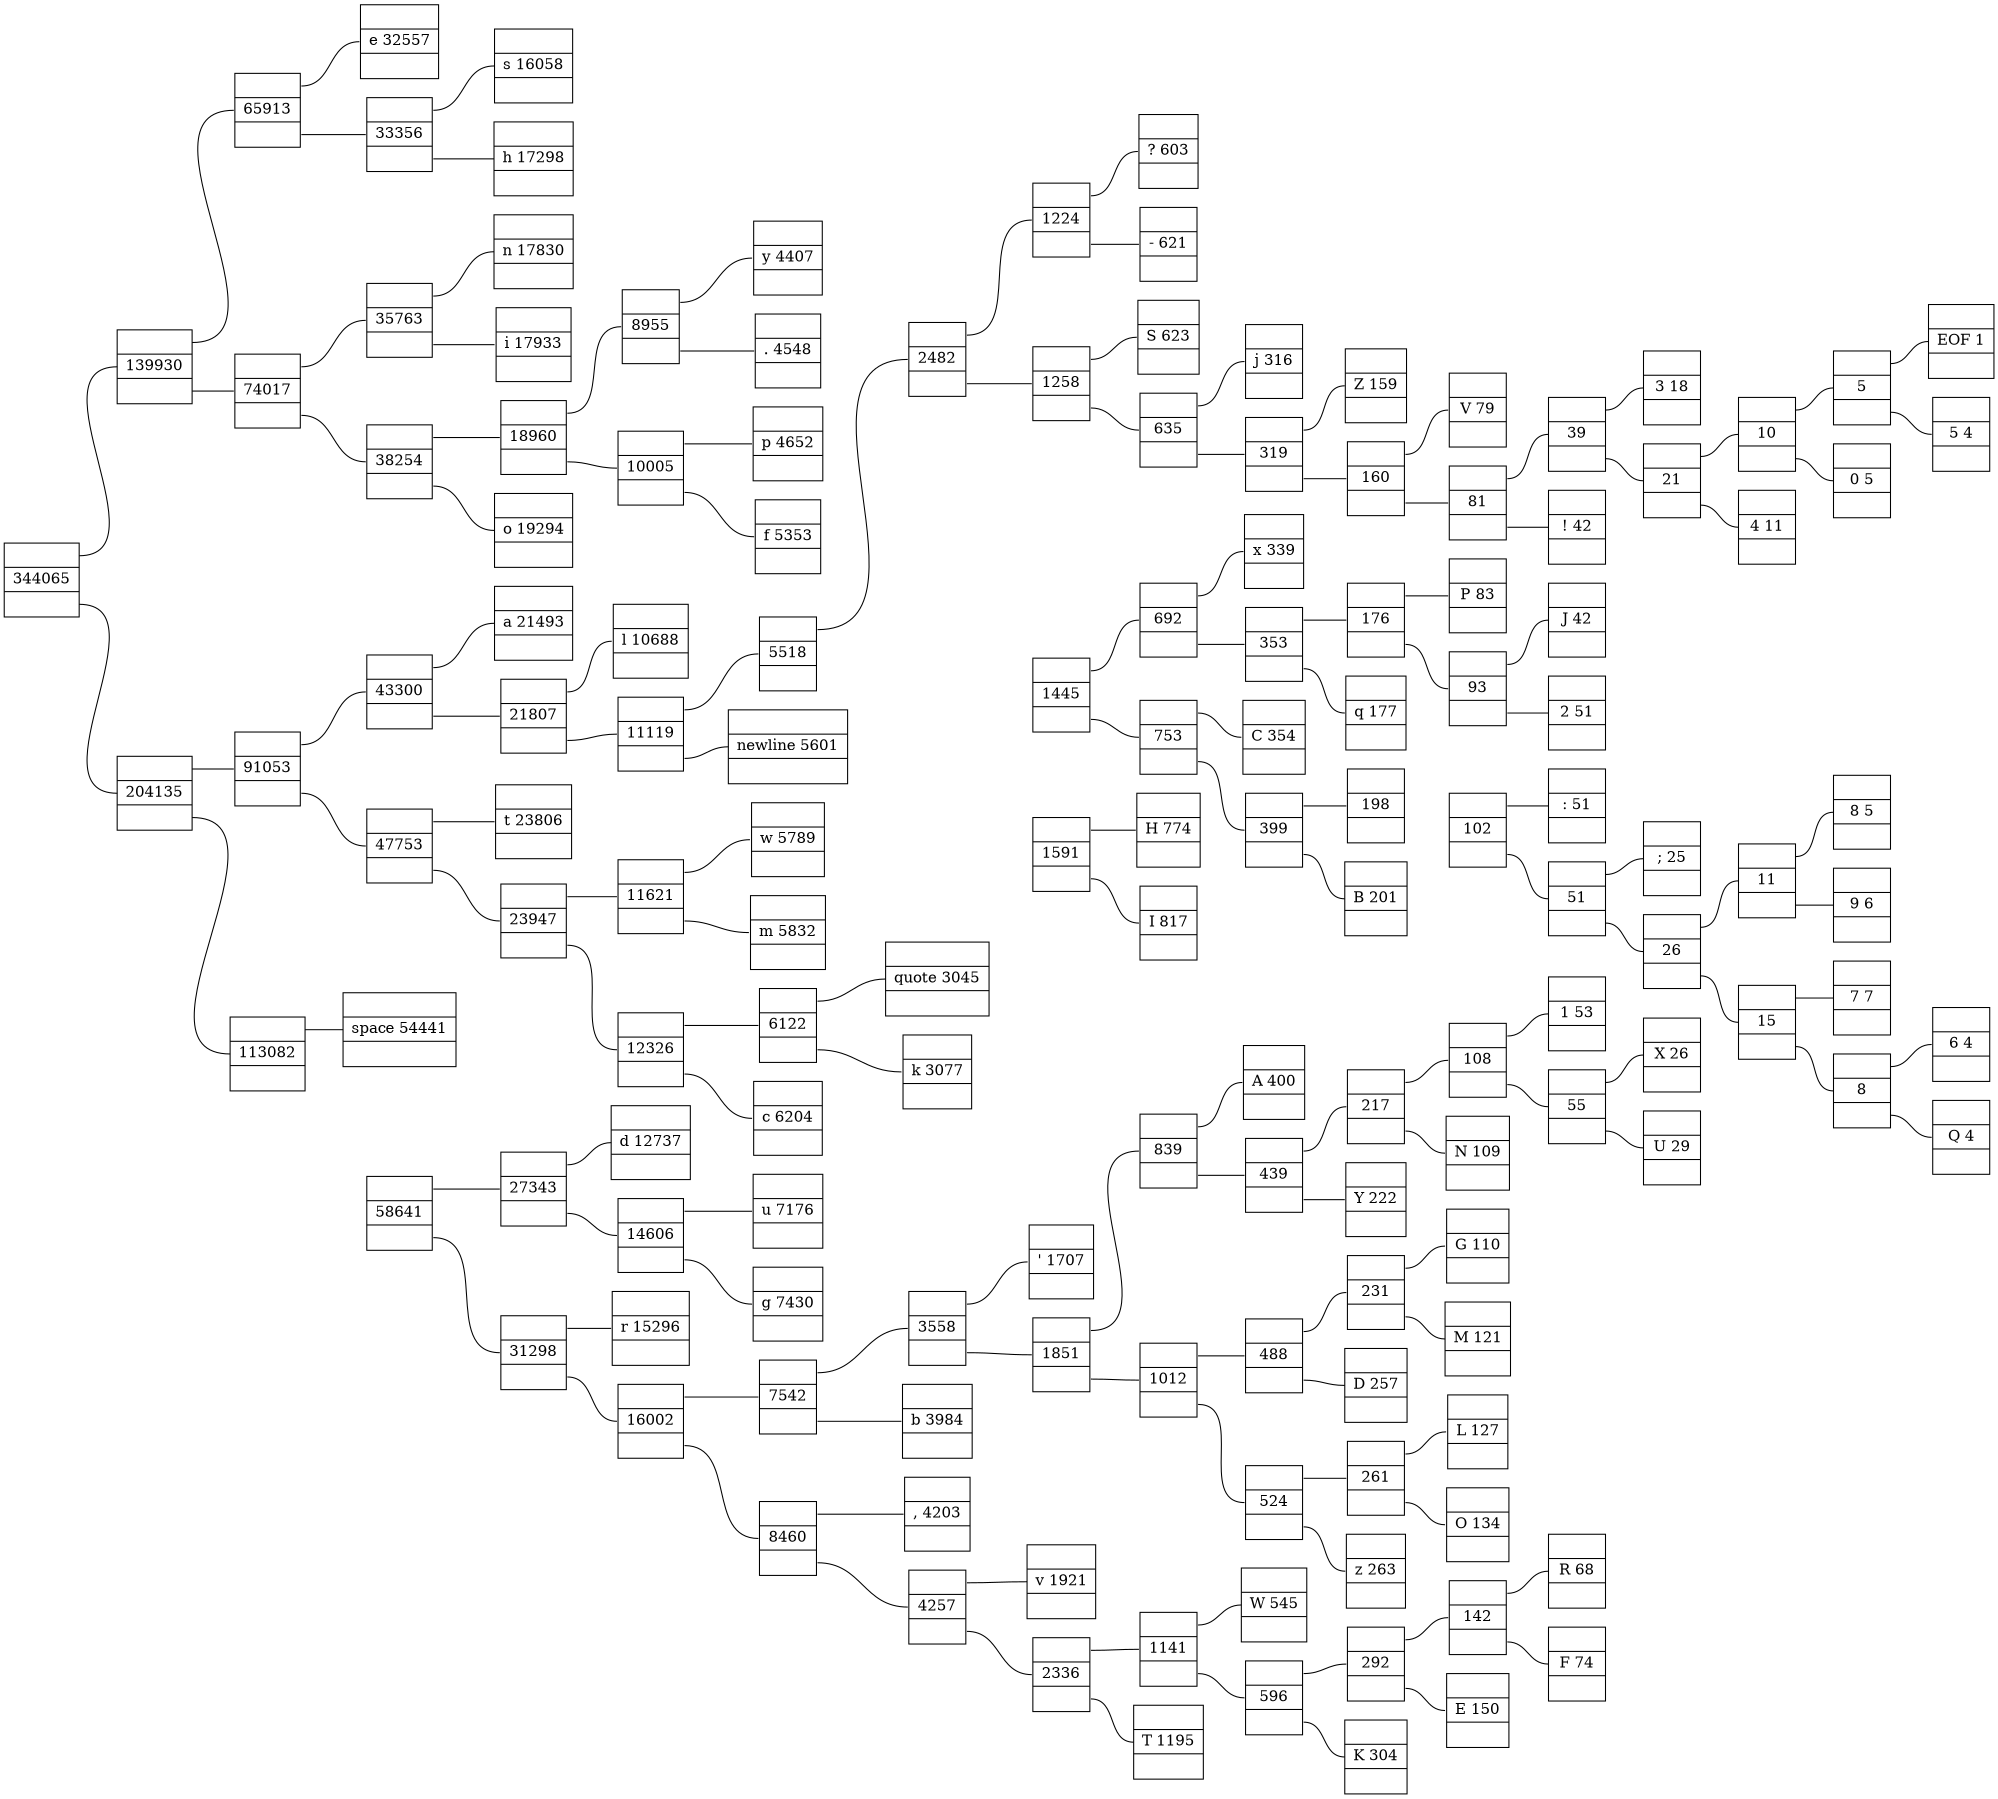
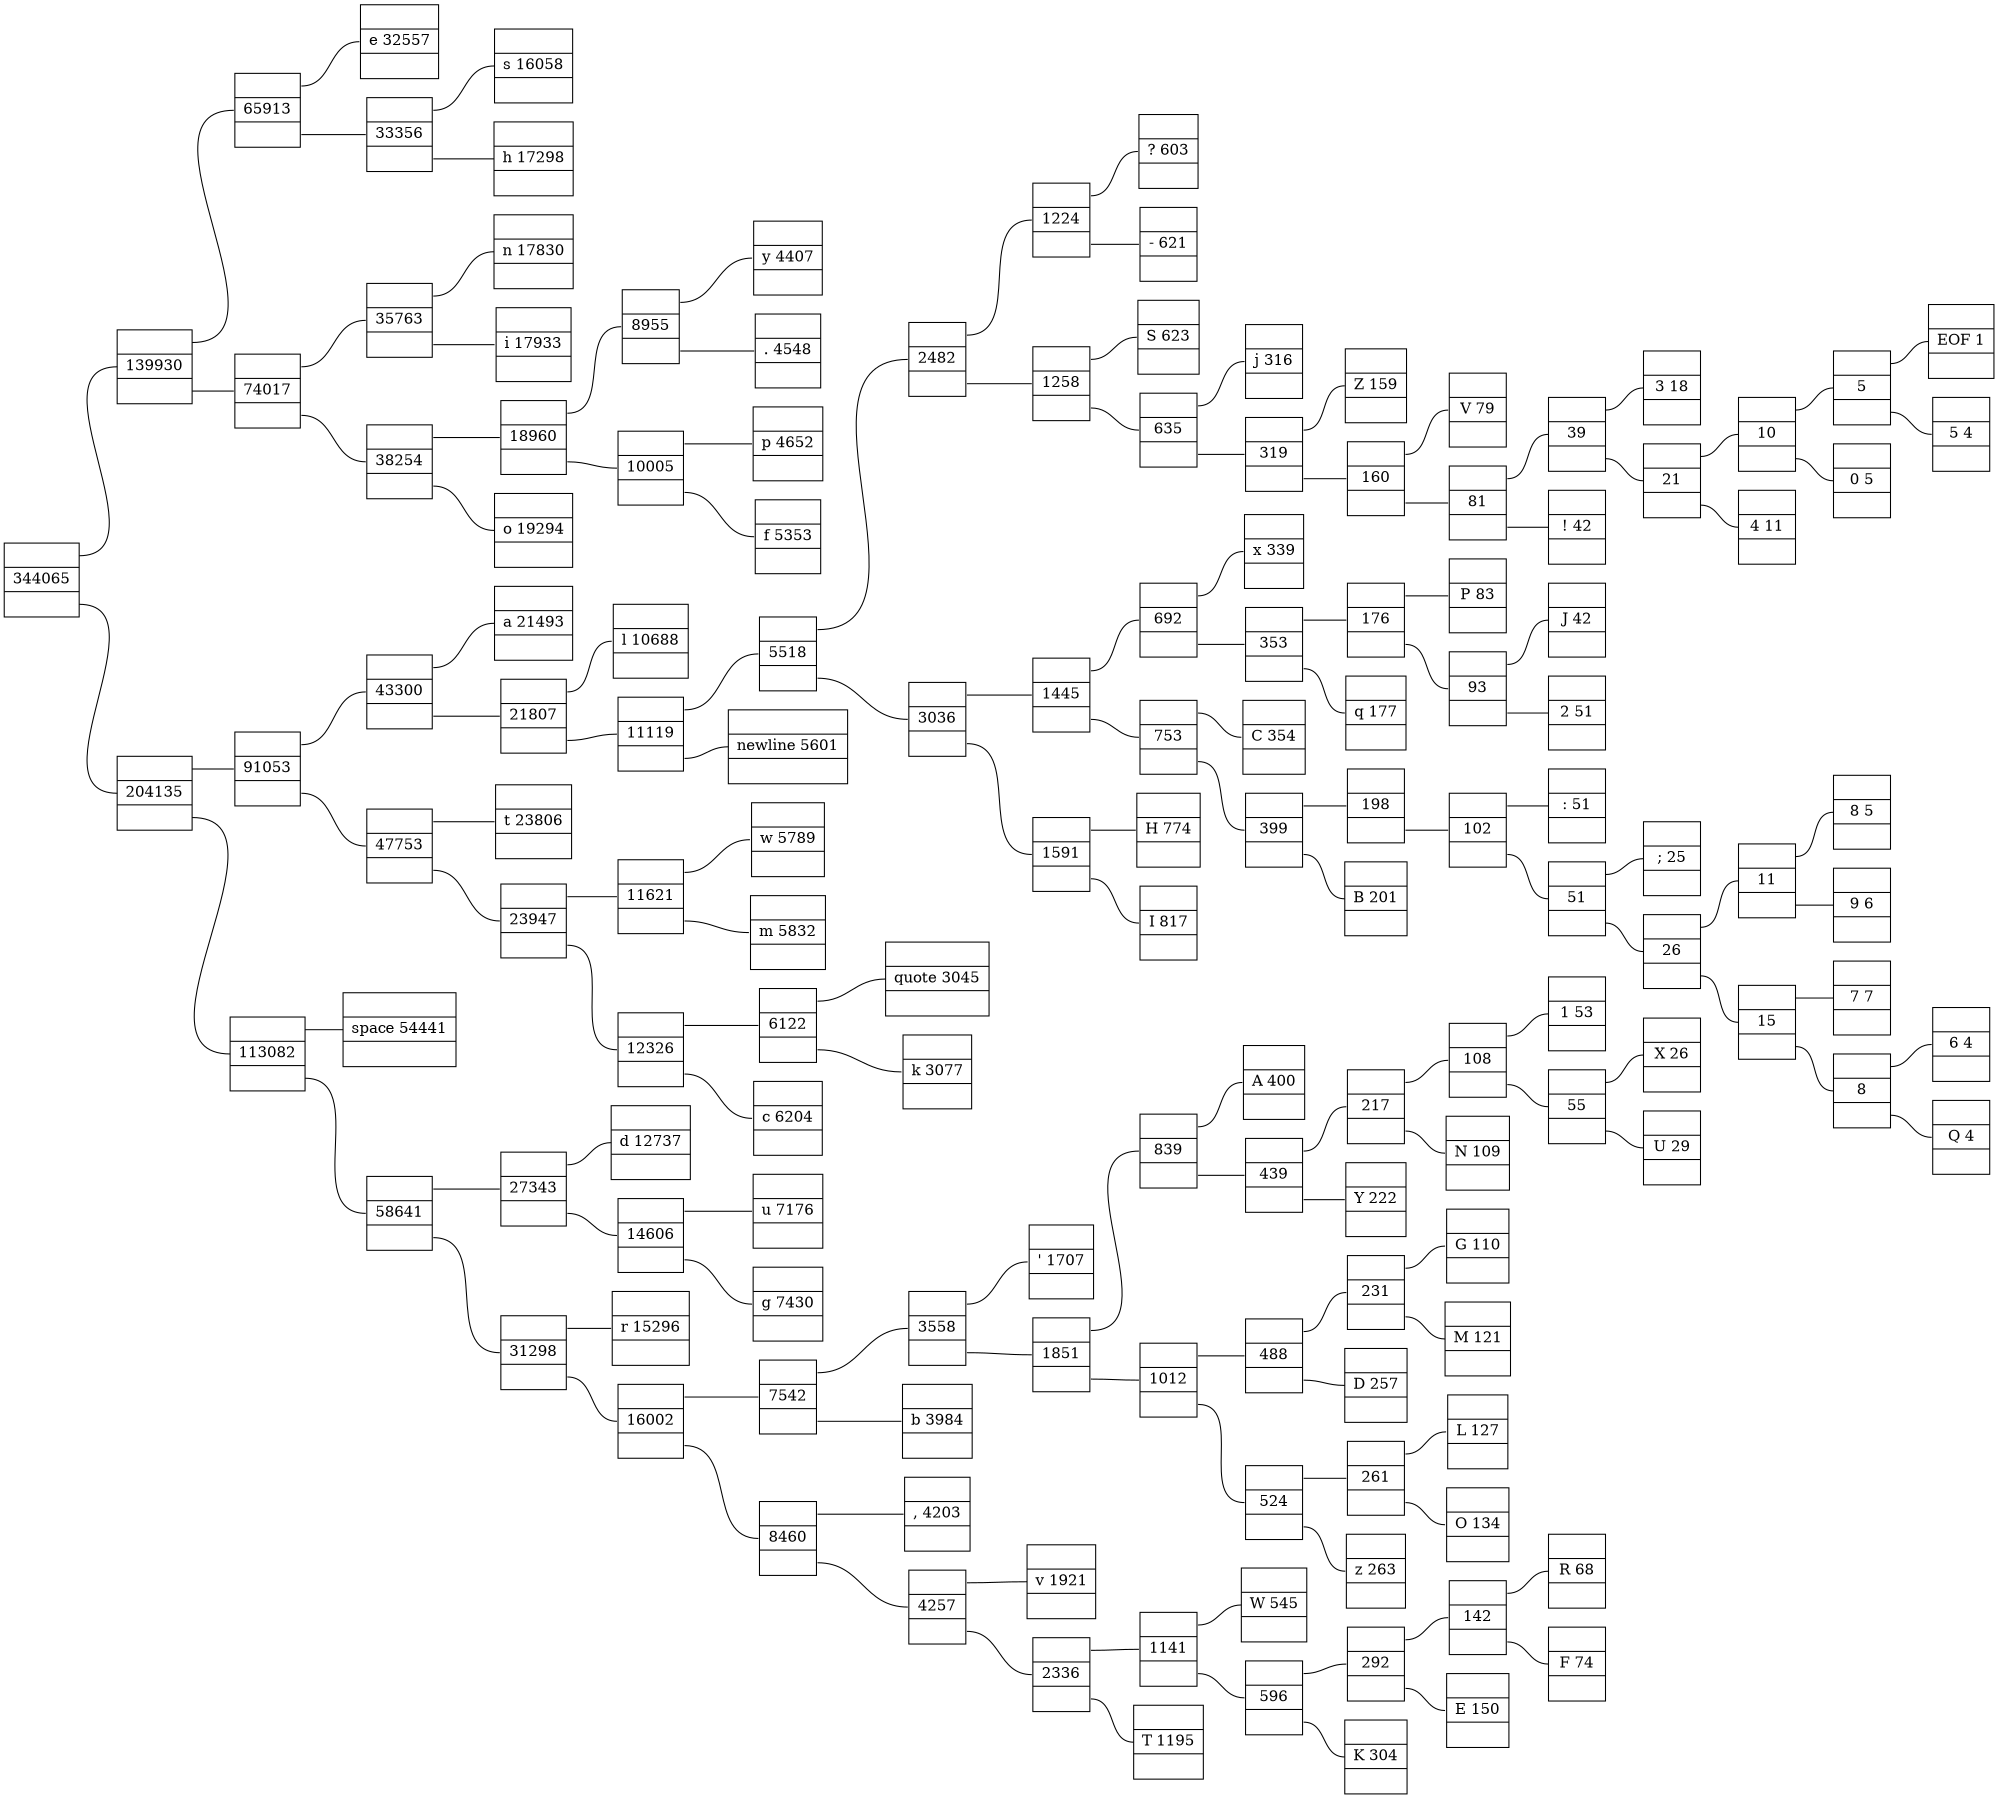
node "3036": added
edge "198" -- "102": added
edge "113082" -- "58641": added
